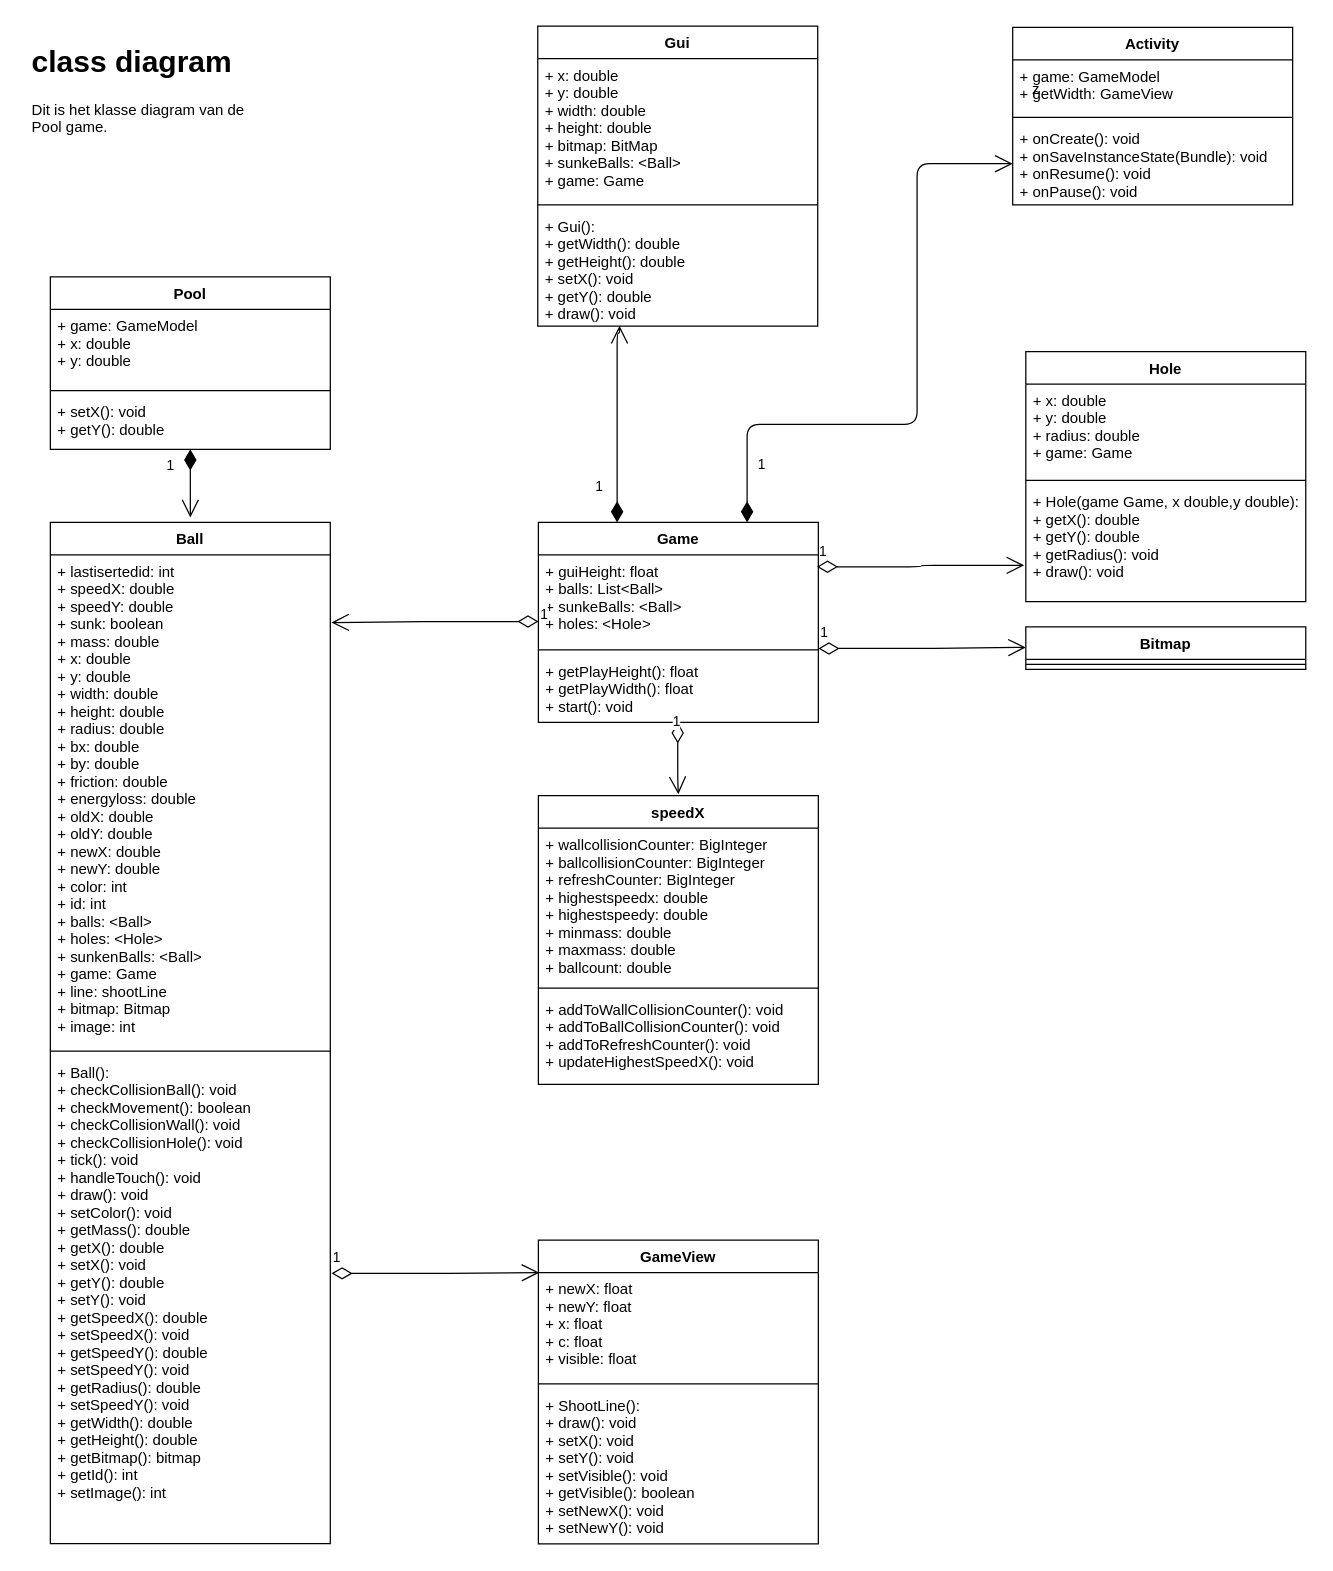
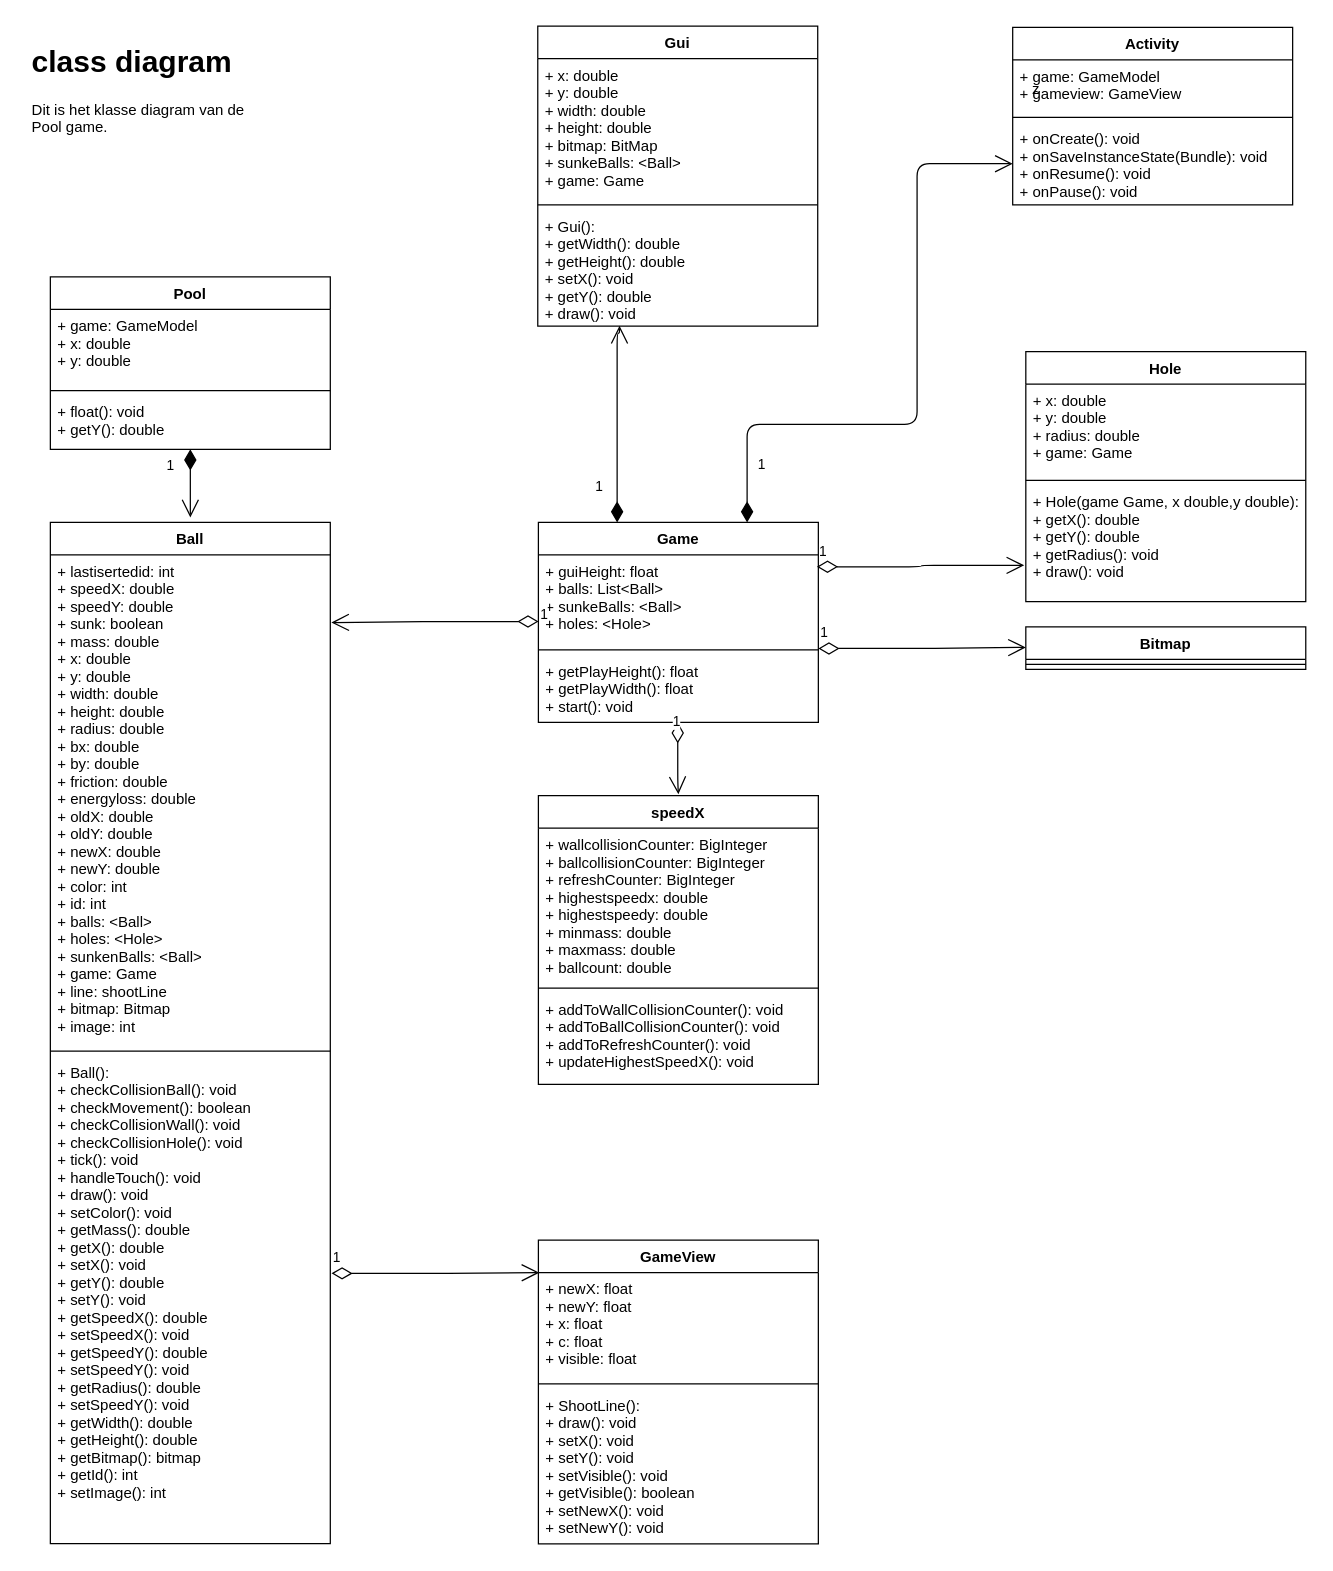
node "+ game: GameModel + getWidth: GameView": label "+ game: GameModel + getWidth: GameView" -> "+ game: GameModel + gameview: GameView"
node "+ setX(): void + getY(): double": label "+ setX(): void + getY(): double" -> "+ float(): void + getY(): double"
